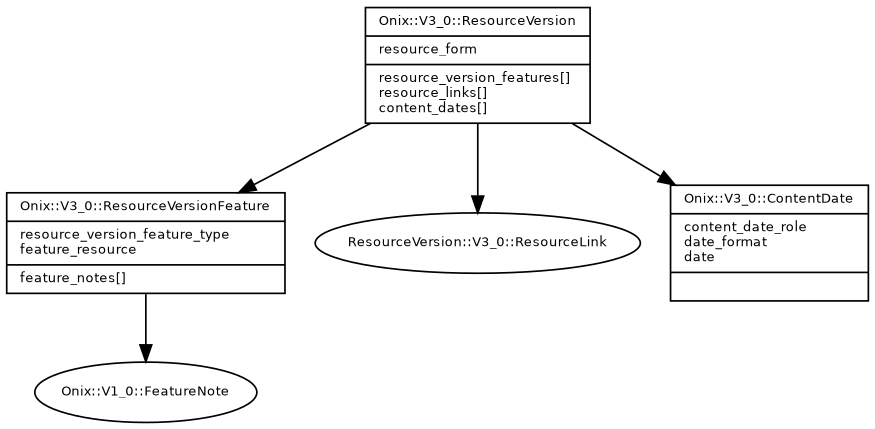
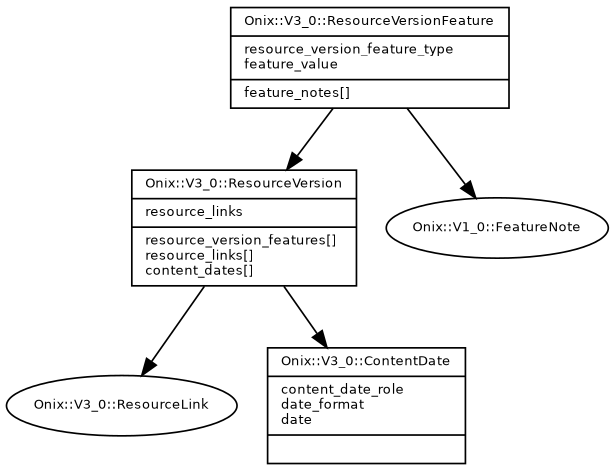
node "Onix::V3_0::ResourceVersion": text "resource_form" -> "resource_links"
edge "Onix::V3_0::ResourceVersion" -> "Onix::V3_0::ResourceVersionFeature": reversed
node "ResourceVersion::V3_0::ResourceLink": label "ResourceVersion::V3_0::ResourceLink" -> "Onix::V3_0::ResourceLink"
node "Onix::V3_0::ResourceVersionFeature": text "feature_resource" -> "feature_value"
